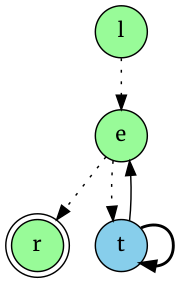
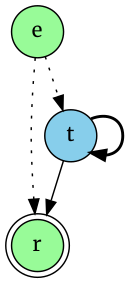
node "l": removed
edge "t" -> "e": now "t" -> "r"
